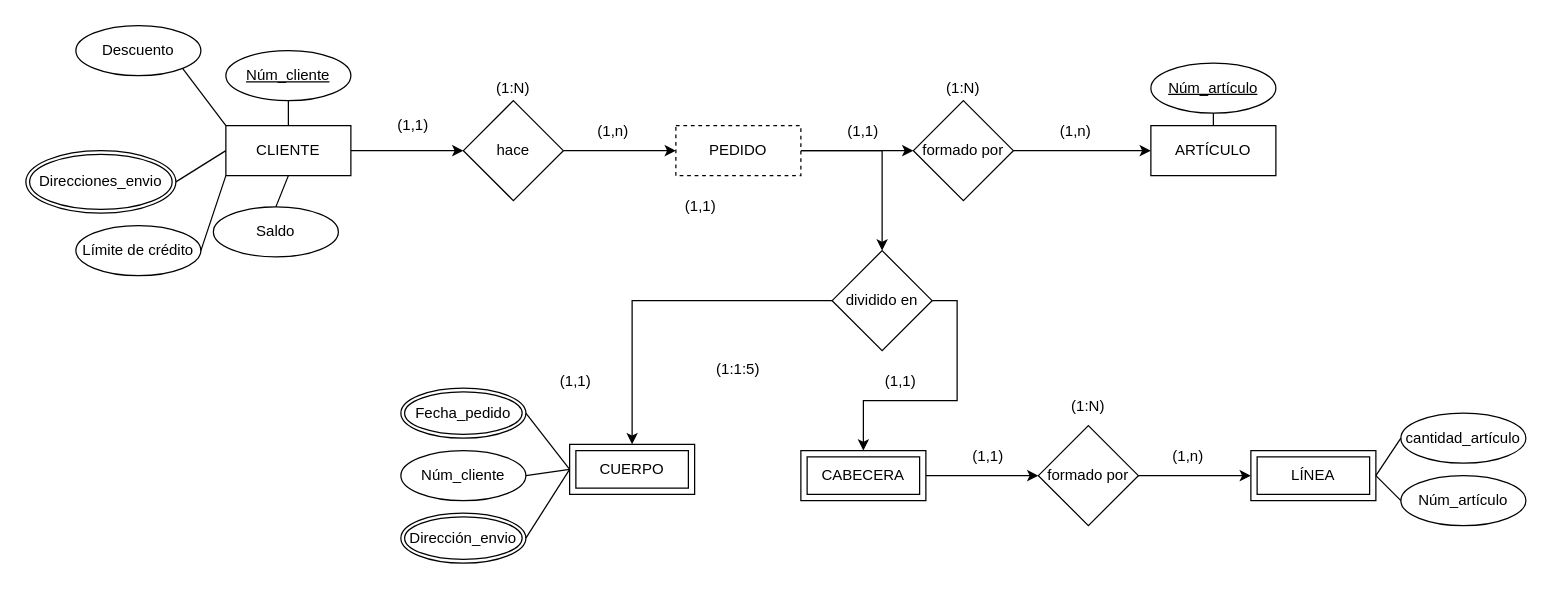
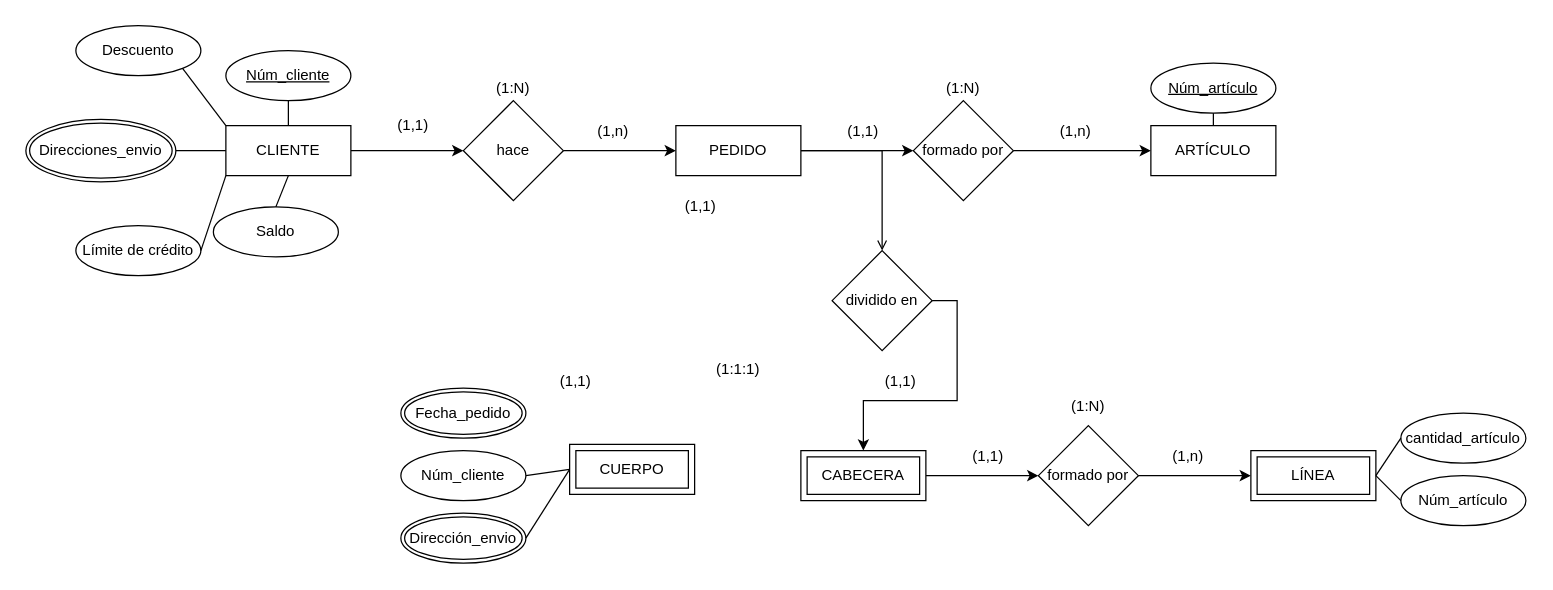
node "PEDIDO": style dashed -> solid
node "Direcciones_envio": moved (101, 182) -> (101, 151)
edge "PEDIDO" -> "dividido en": arrowhead classic -> open
edge "dividido en" -> "CUERPO": removed
node "(1:1:5)": label "(1:1:5)" -> "(1:1:1)"
edge "Fecha_pedido" -- "CUERPO": removed
